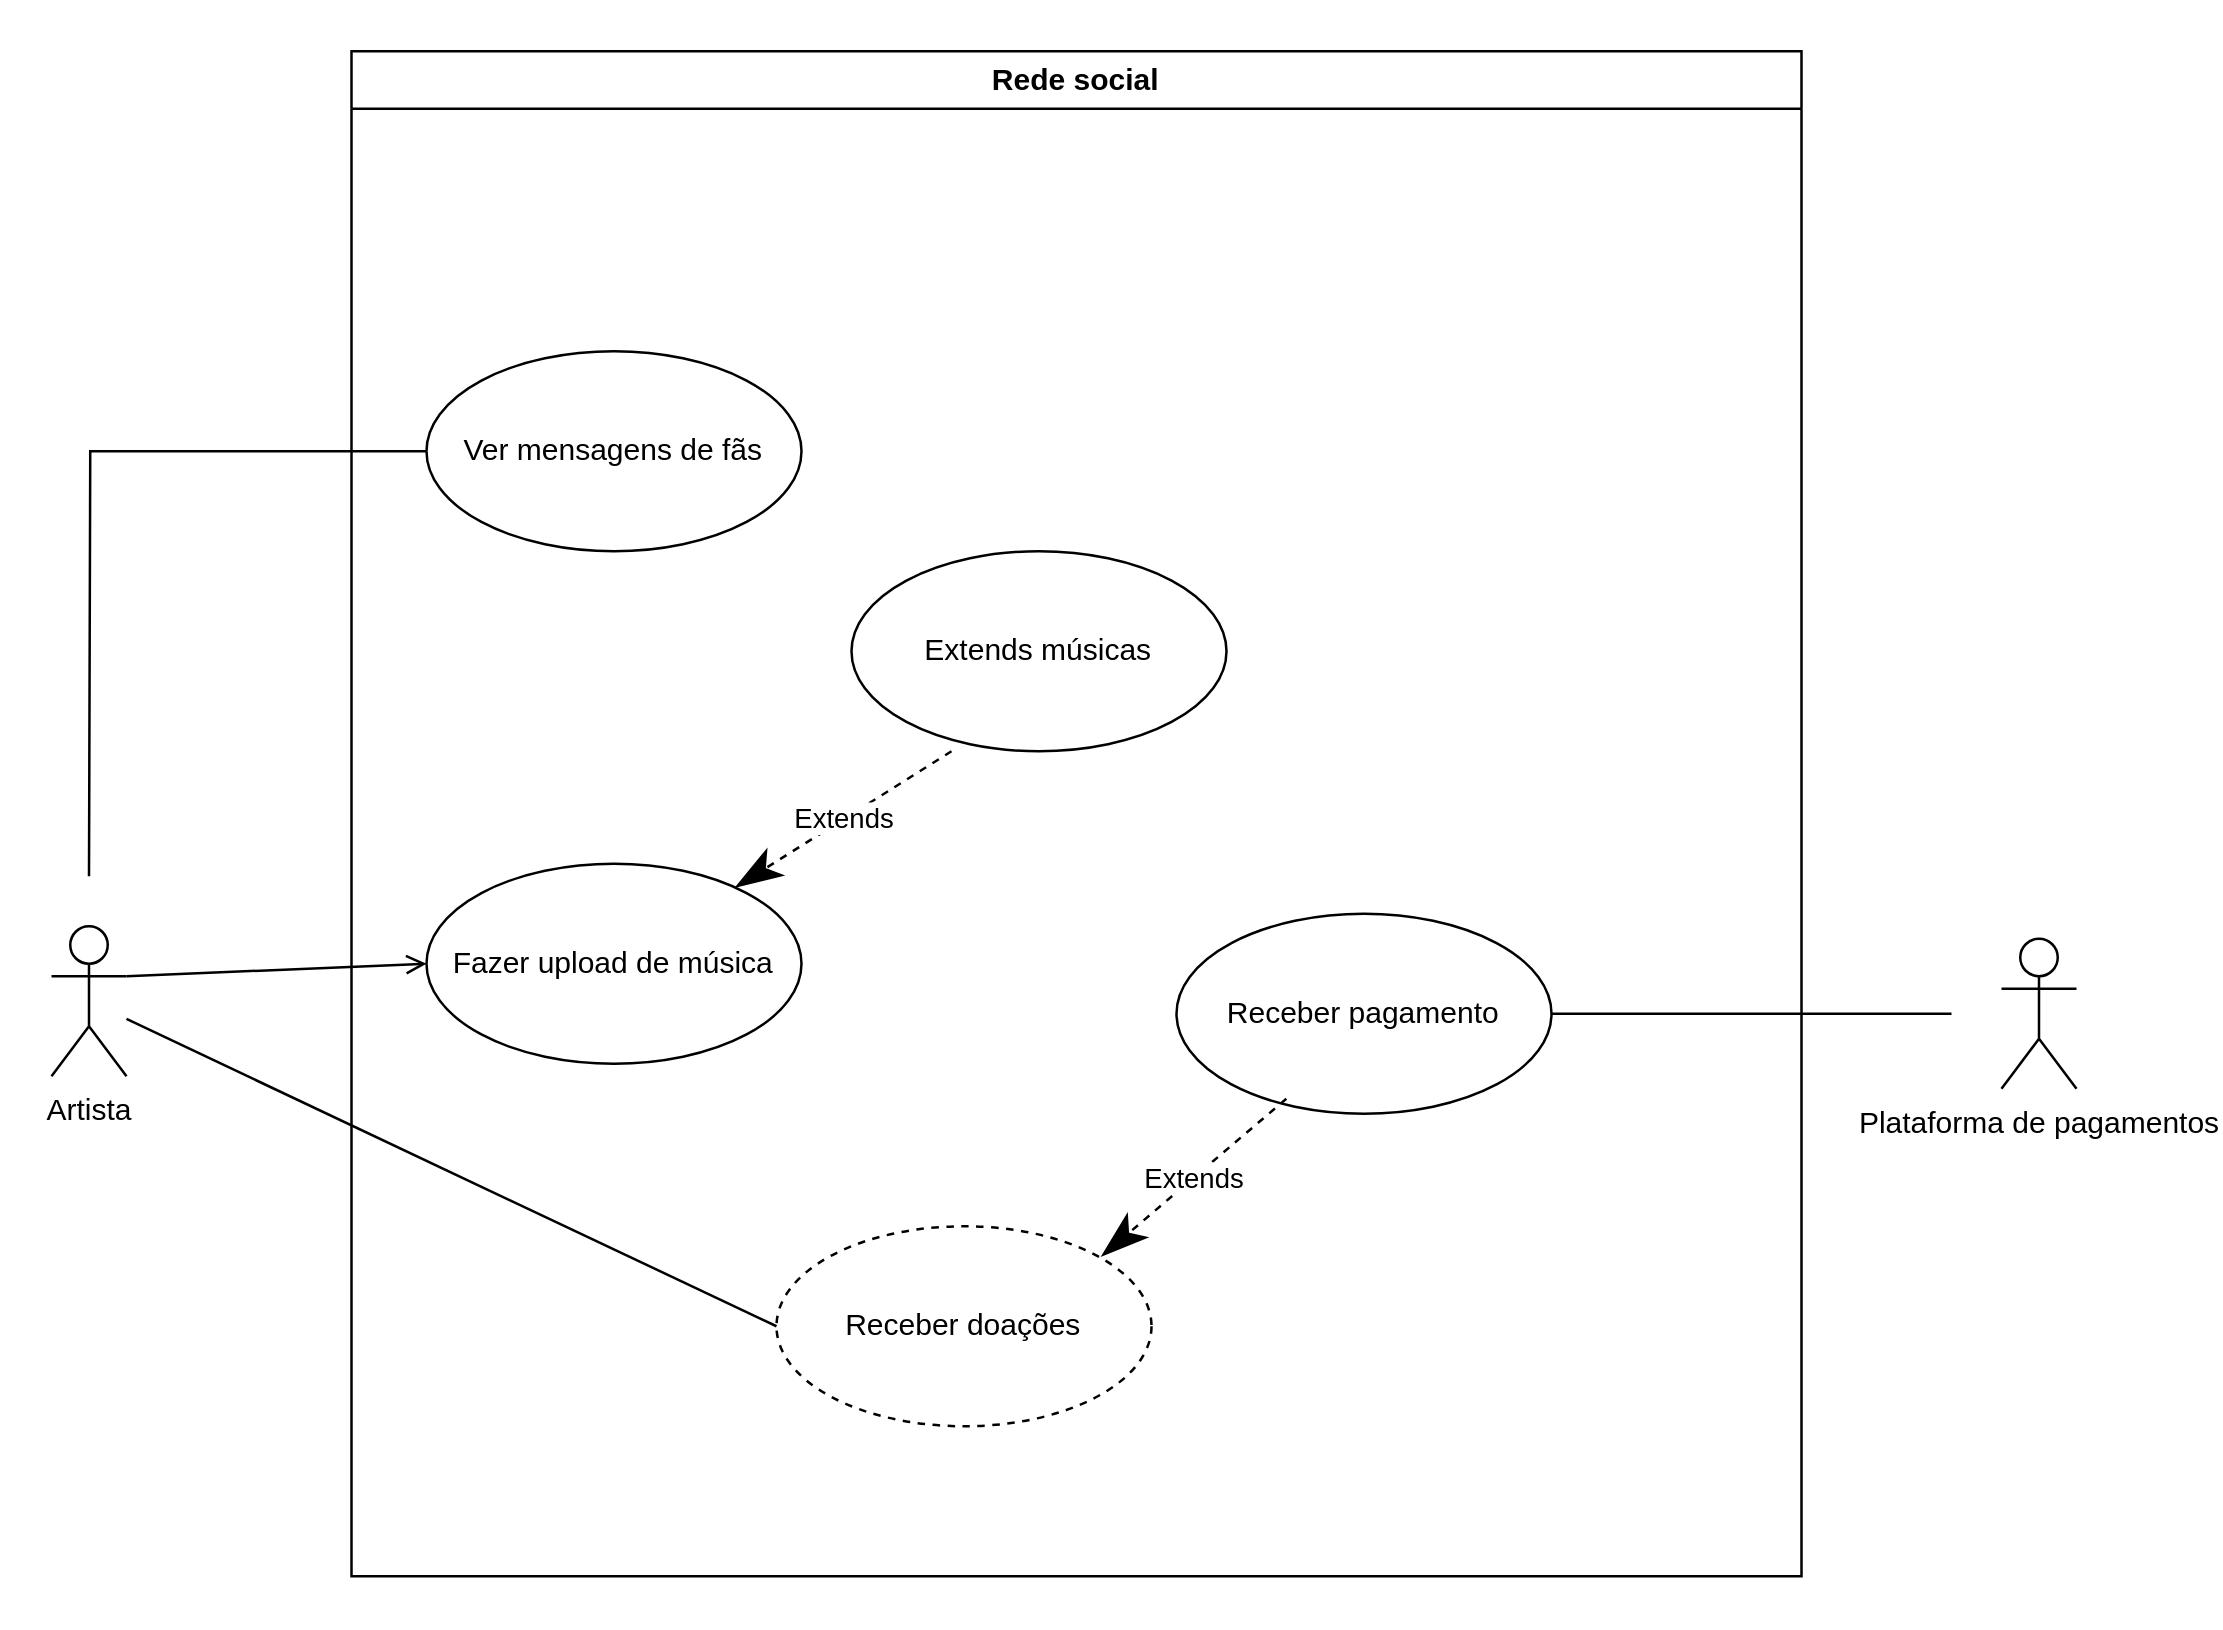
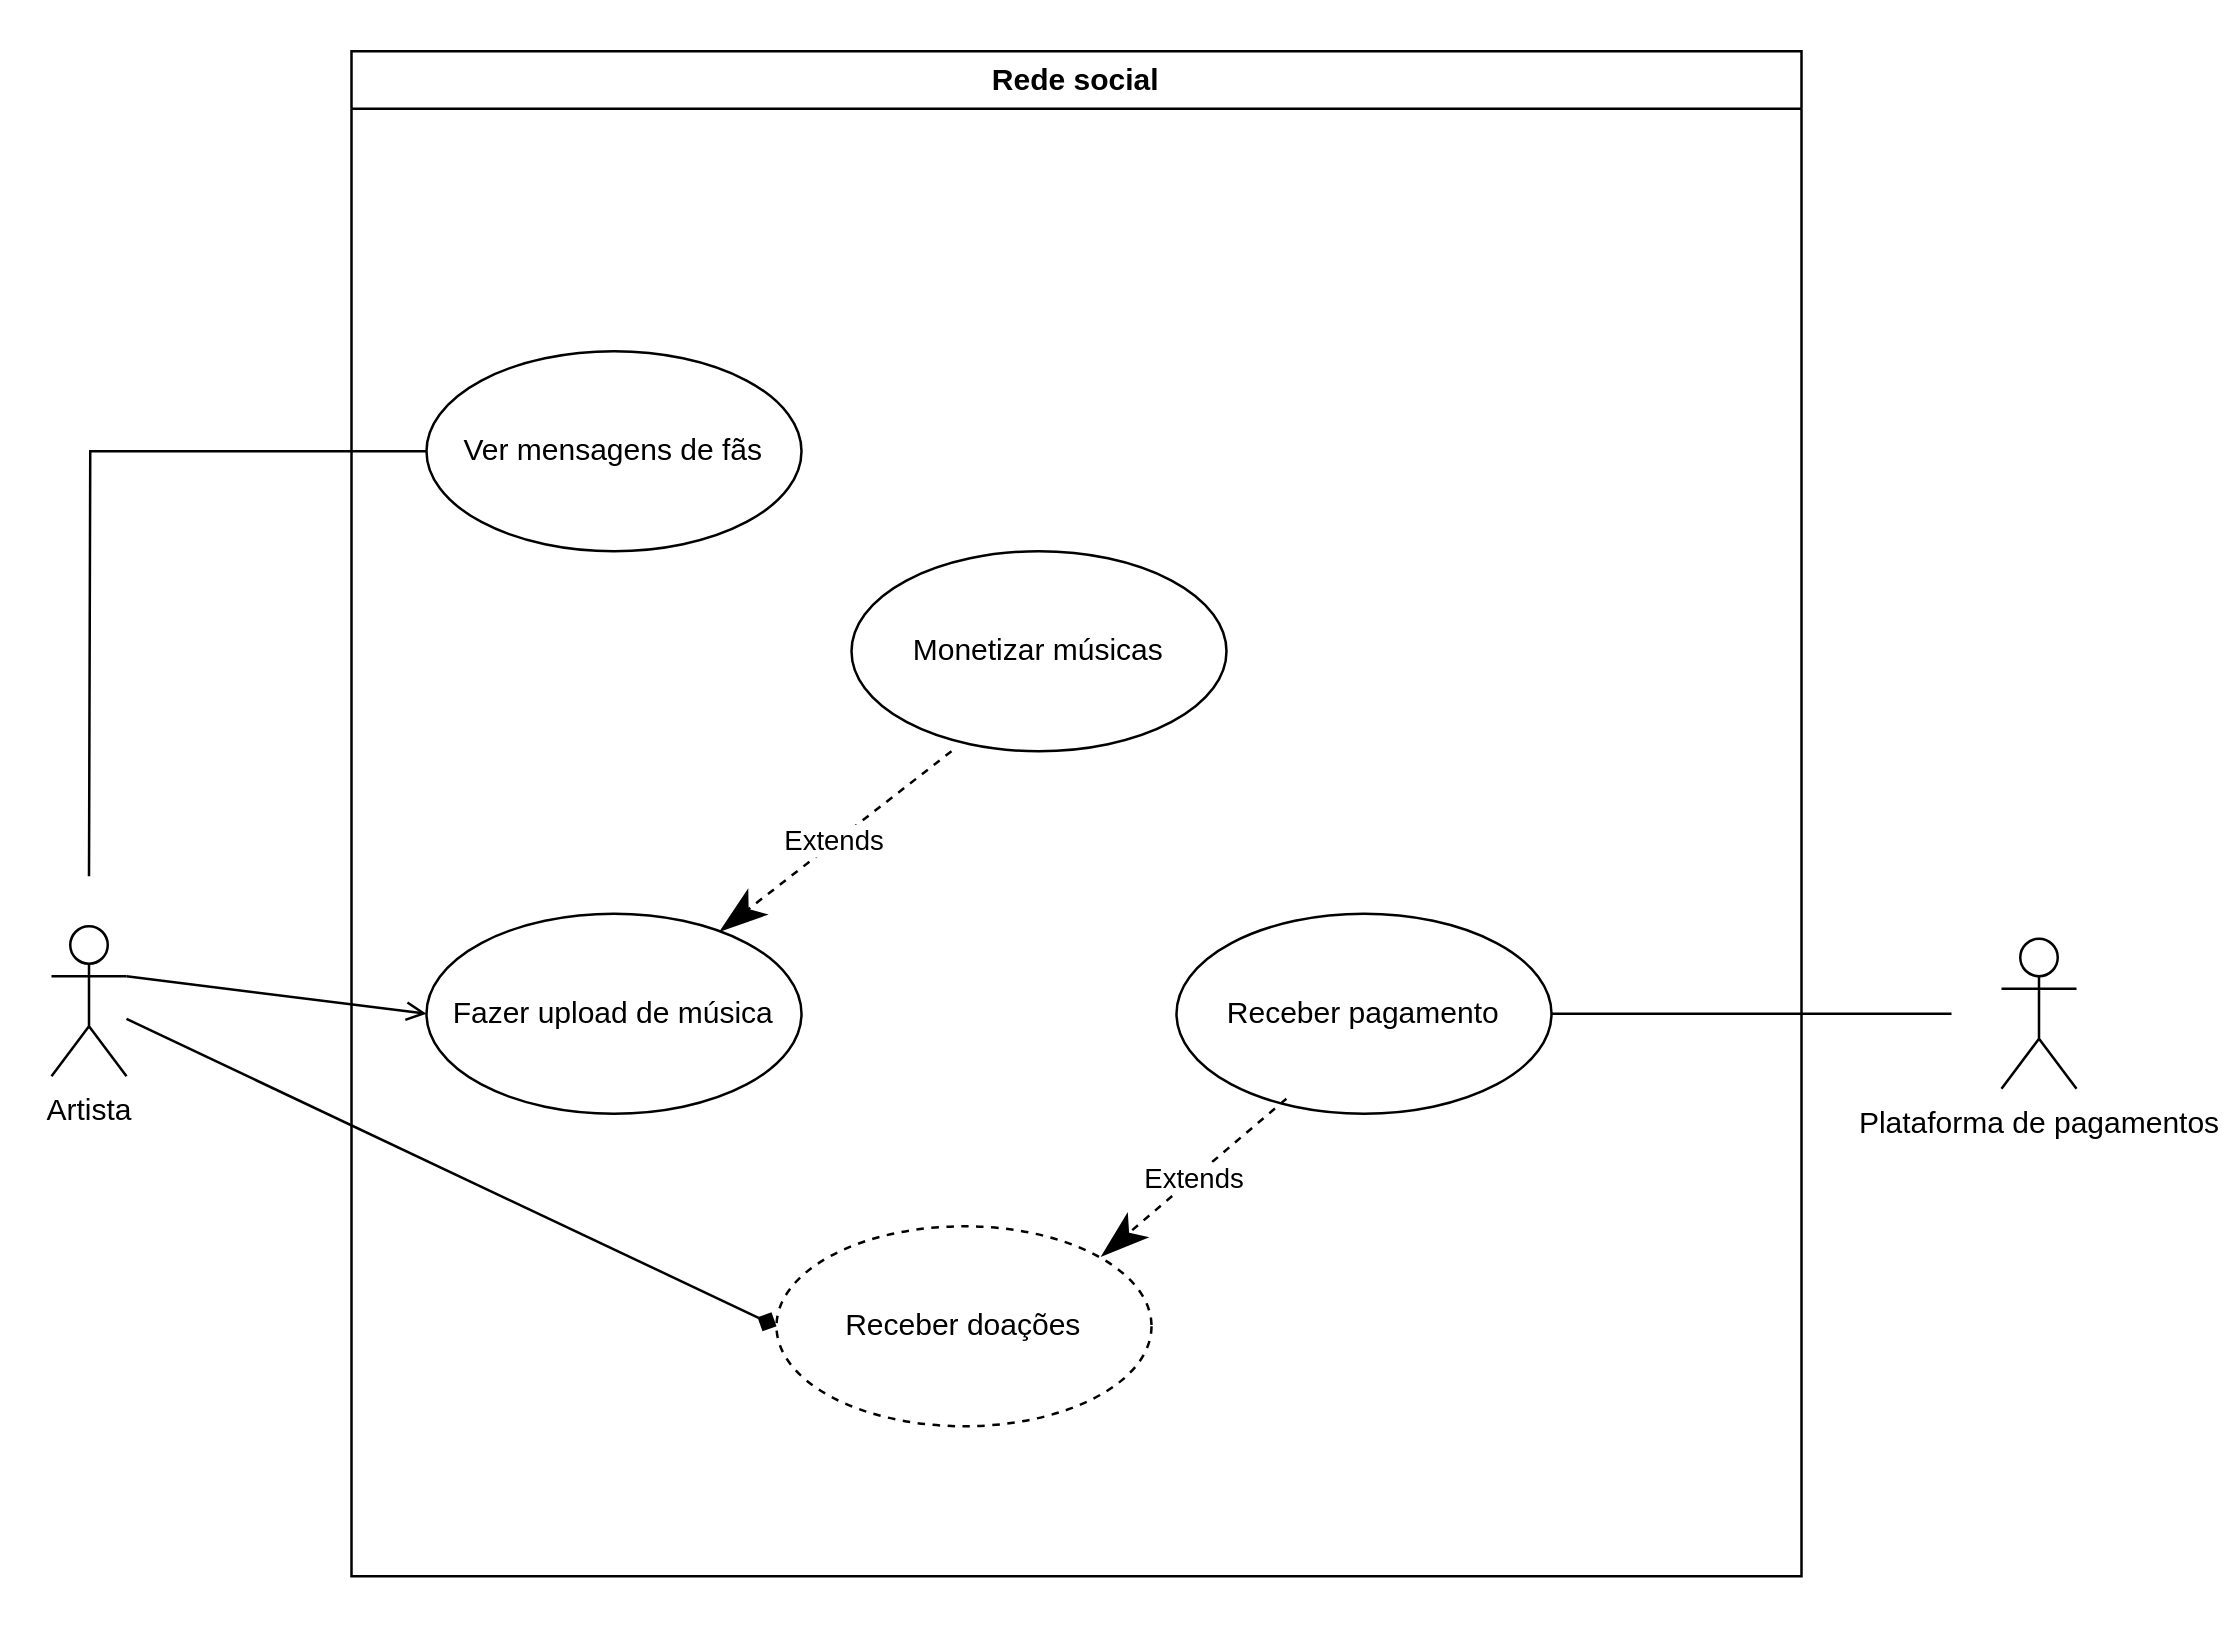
node "Extends músicas": label "Extends músicas" -> "Monetizar músicas"
node "Fazer upload de música": moved (614, 964) -> (614, 1014)
edge "Artista" -- "Receber doações": arrowhead none -> diamond
